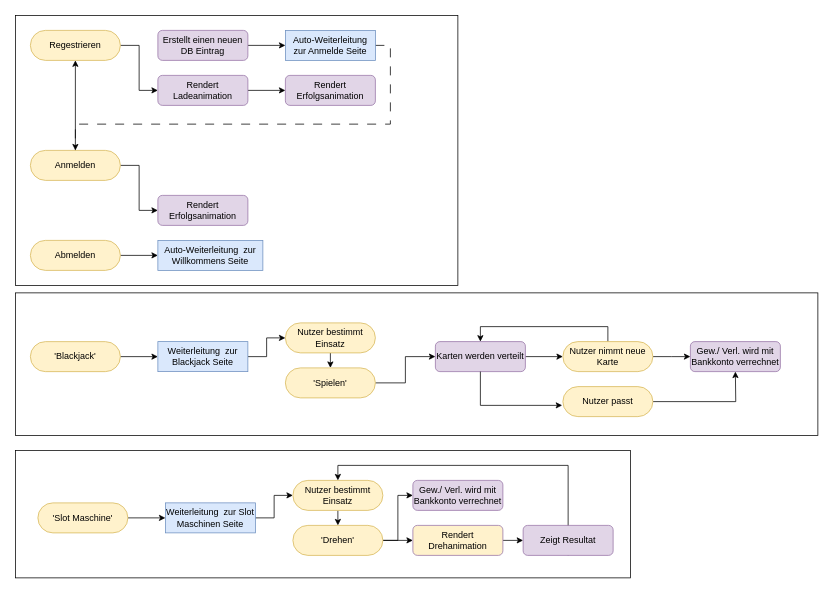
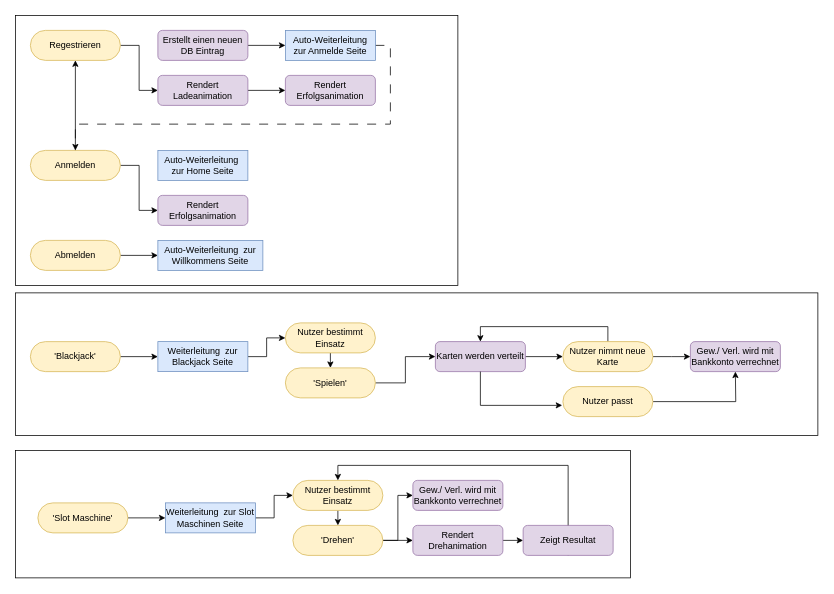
node "Auto-Weiterleitung zur Home Seite": added
node "Rendert Drehanimation": fillcolor #fff2cc -> #e1d5e7
